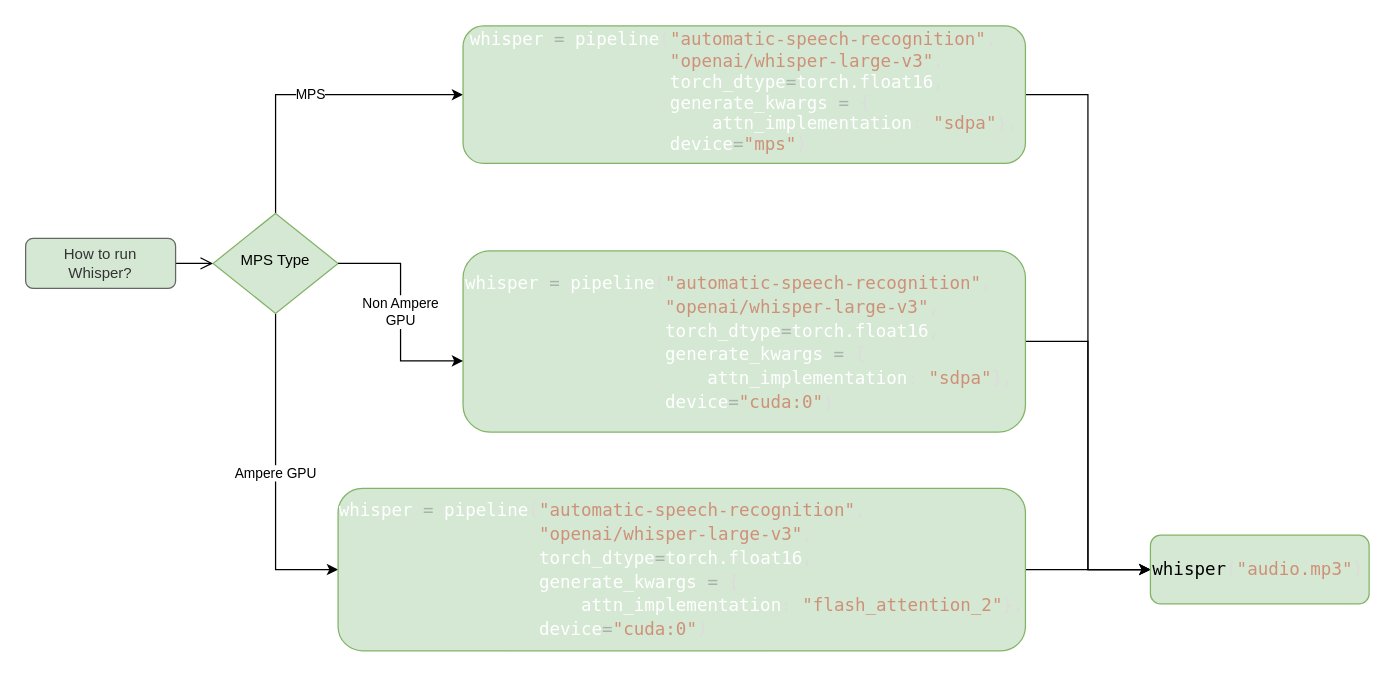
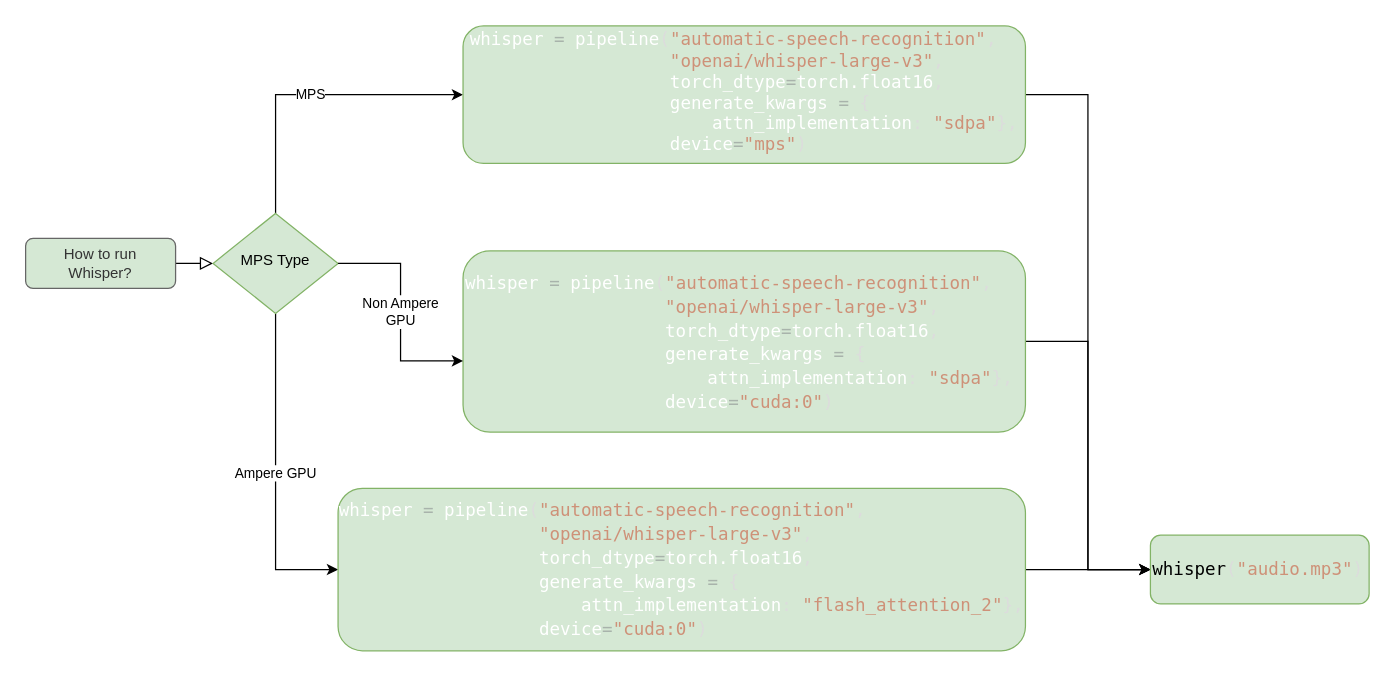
edge "How to run Whisper?" -> "MPS Type": arrowhead open -> block
